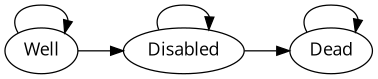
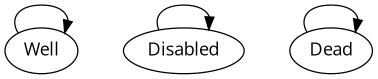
edge "Well" -> "Disabled": removed
edge "Disabled" -> "Dead": removed
